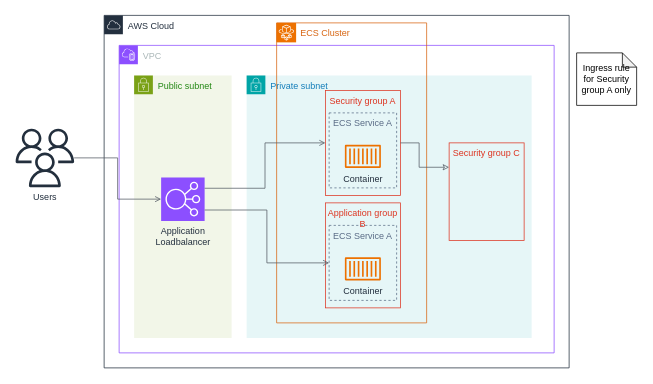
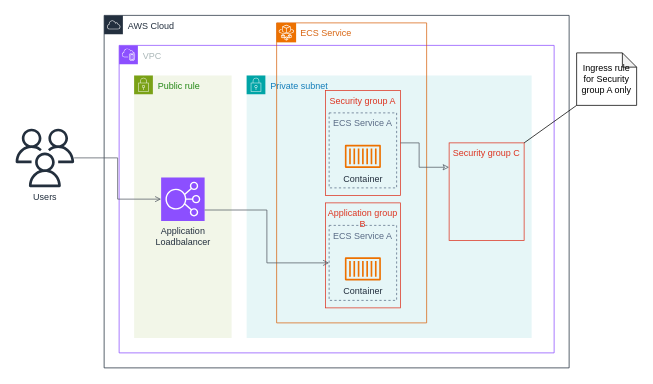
node "ECS Cluster": label "ECS Cluster" -> "ECS Service"
node "Public subnet": label "Public subnet" -> "Public rule"
edge "Ingress rule for Security group A only" -- "Security group C": added
edge "Application Loadbalancer" -> "Security group A": removed
